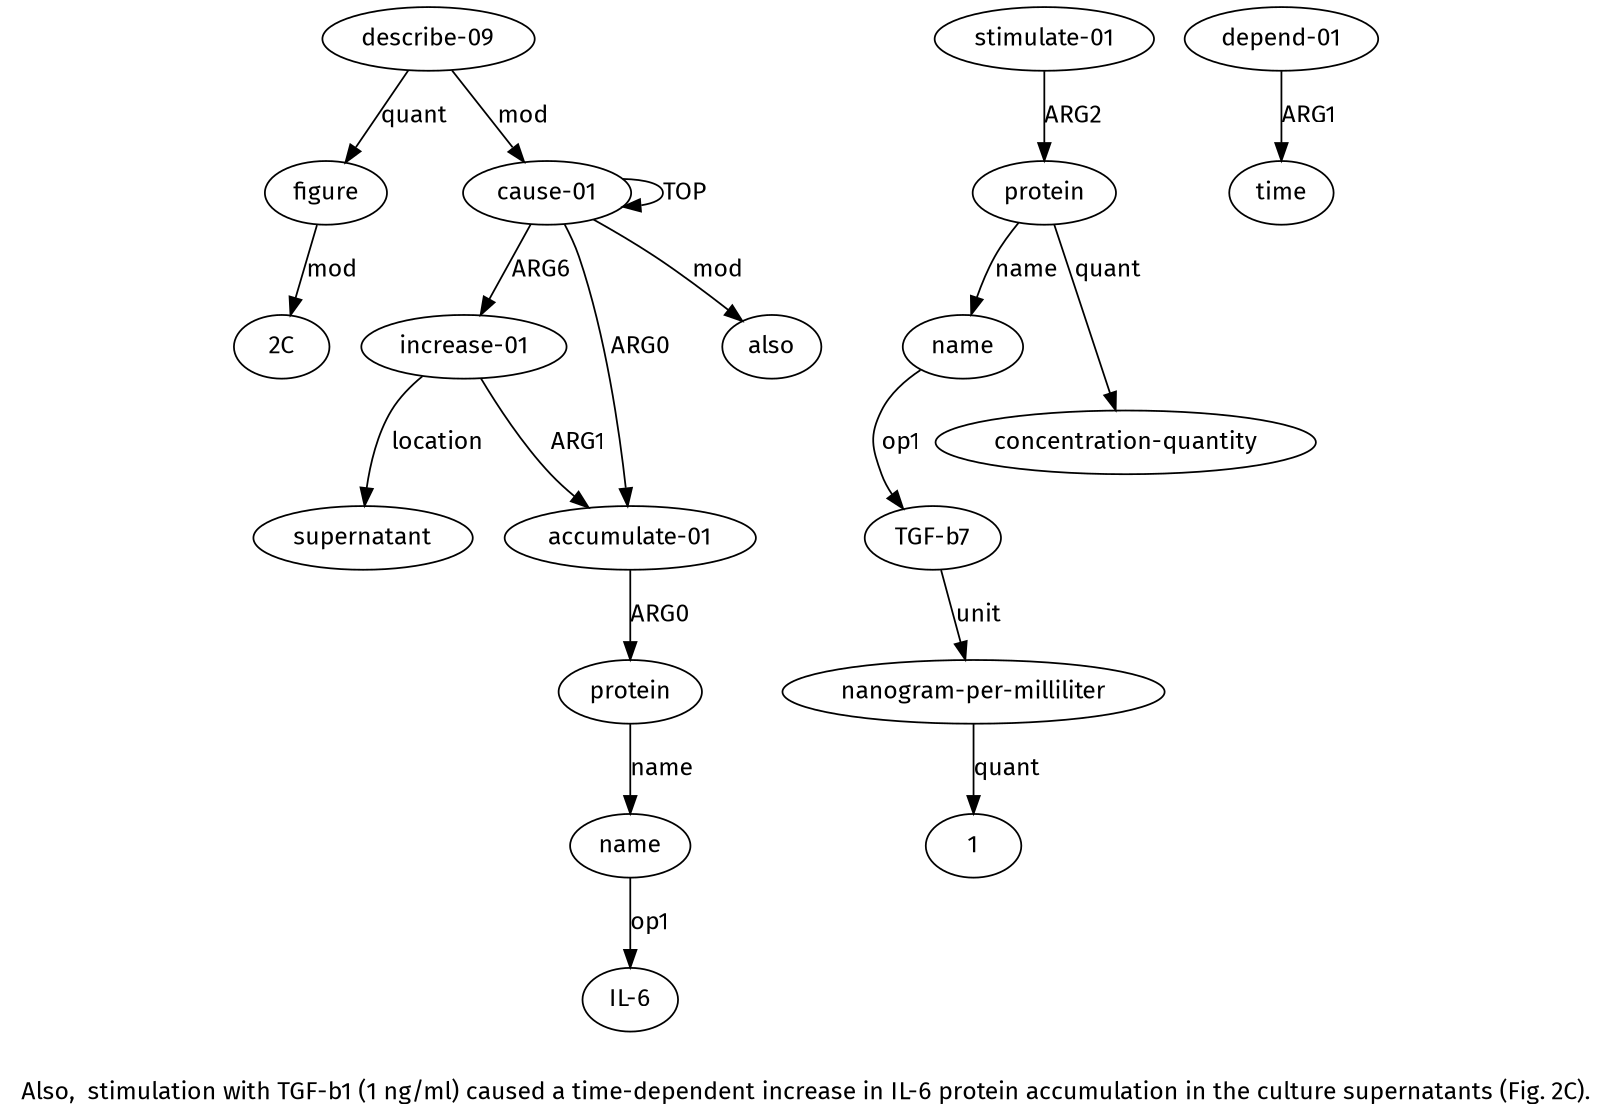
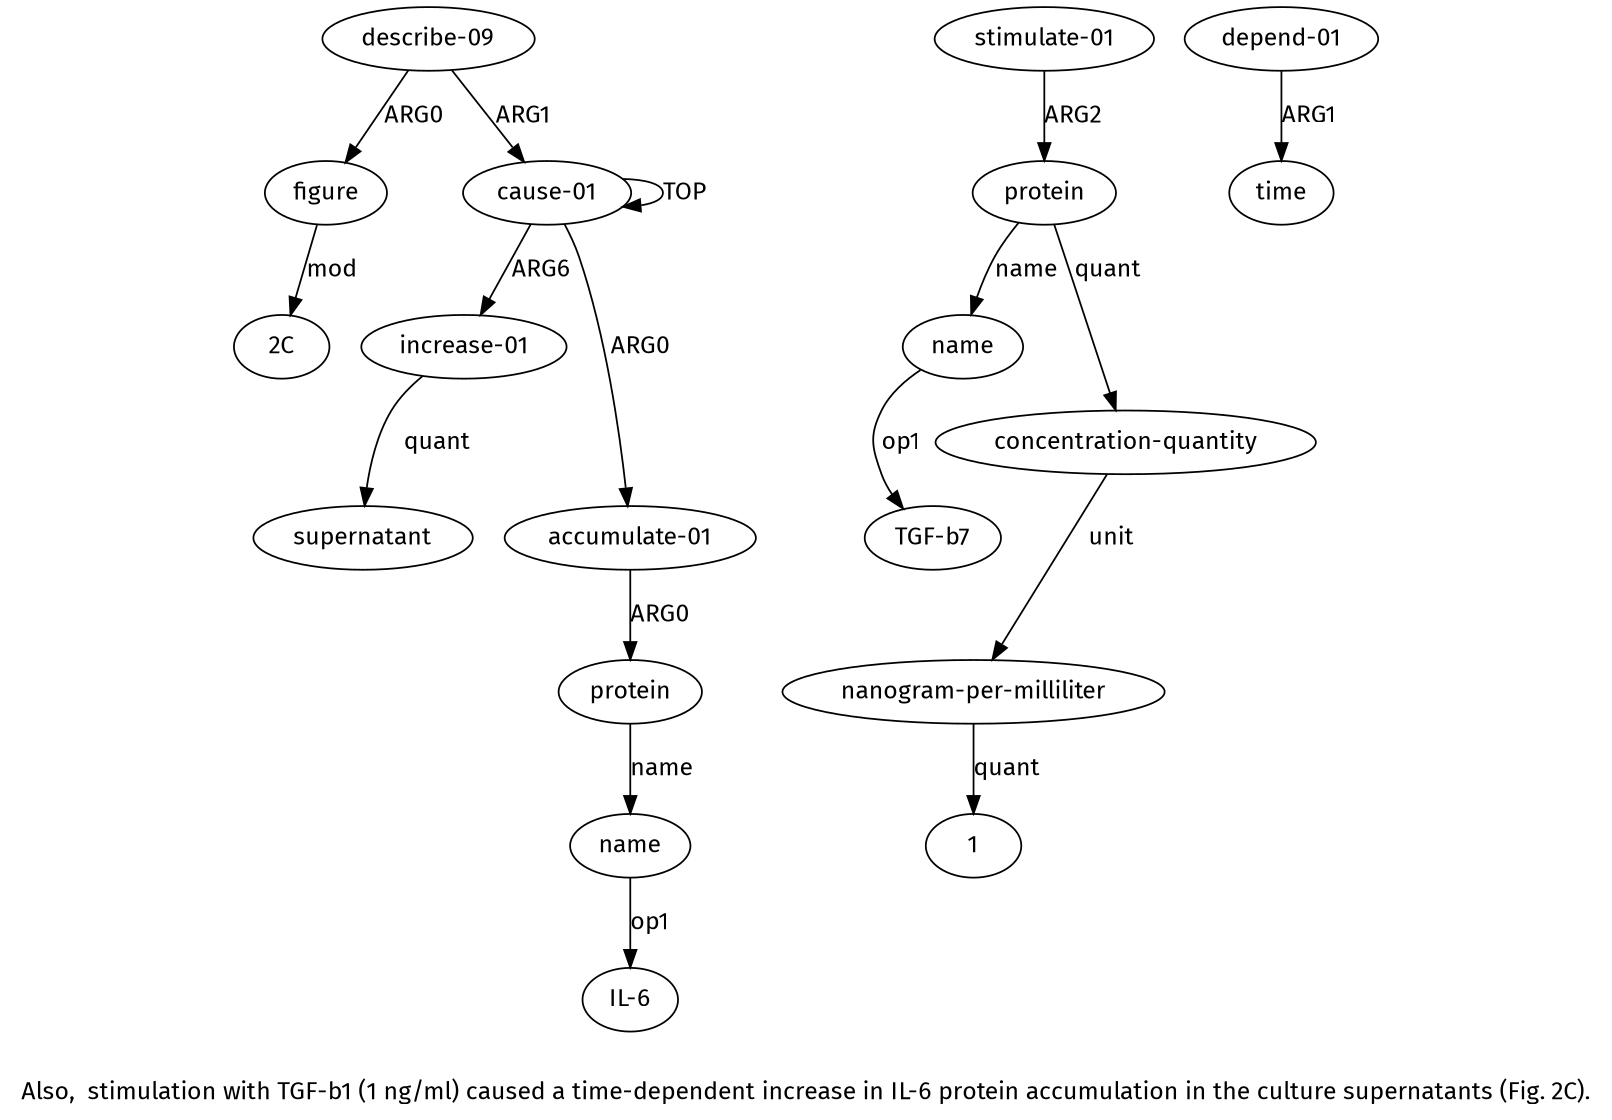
edge "describe-09" -> "figure": label "quant" -> "ARG0"
edge "describe-09" -> "cause-01": label "mod" -> "ARG1"
node "also": removed
edge "increase-01" -> "accumulate-01": removed, label "ARG1"
edge "increase-01" -> "supernatant": label "location" -> "quant"
edge "TGF-b7" -> "nanogram-per-milliliter": now "concentration-quantity" -> "nanogram-per-milliliter"
